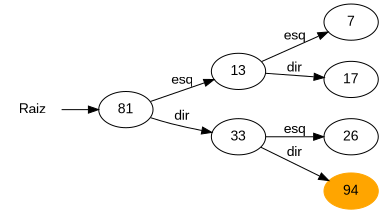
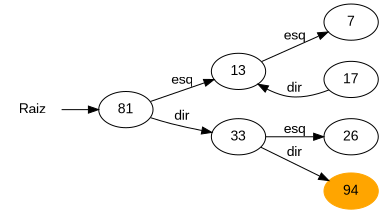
edge "13" -> "17": reversed
